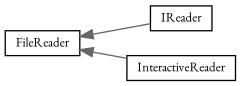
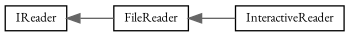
edge "IReader" -> "FileReader": reversed
